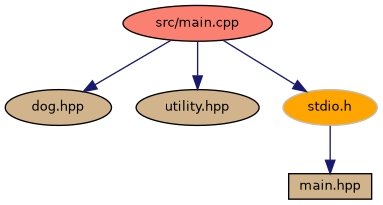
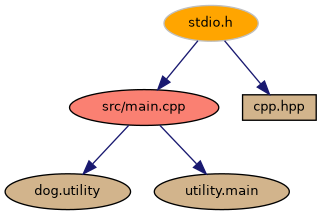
edge "src/main.cpp" -> "stdio.h": reversed
node "dog.hpp": label "dog.hpp" -> "dog.utility"
node "utility.hpp": label "utility.hpp" -> "utility.main"
node "main.hpp": label "main.hpp" -> "cpp.hpp"
